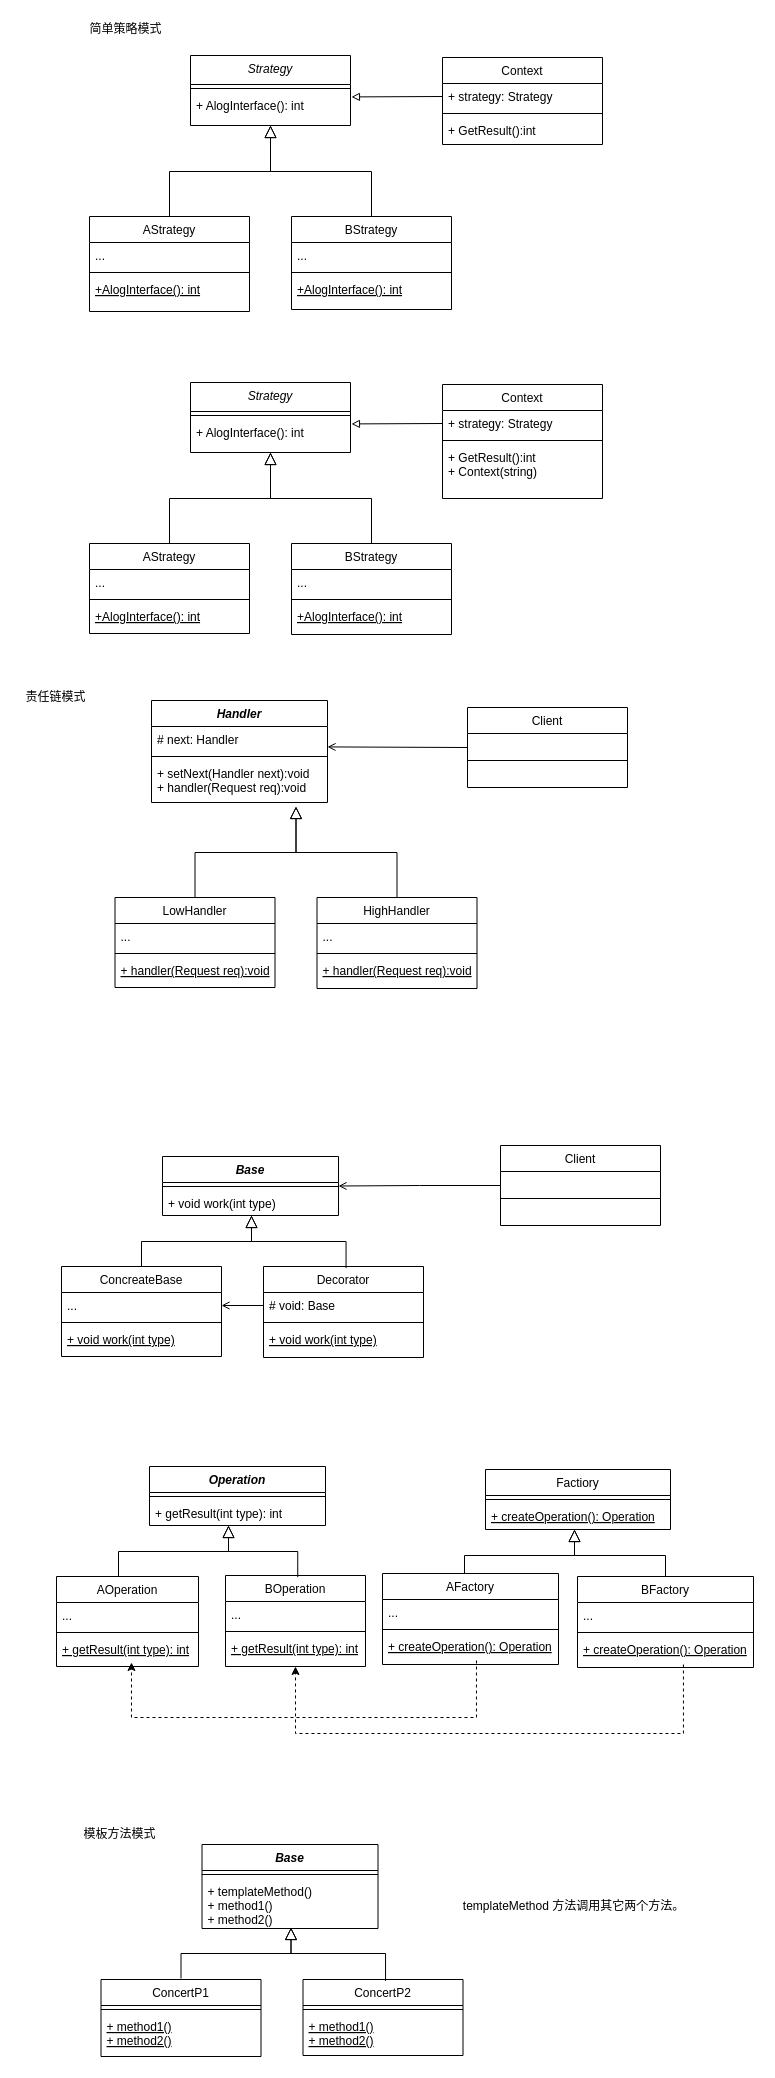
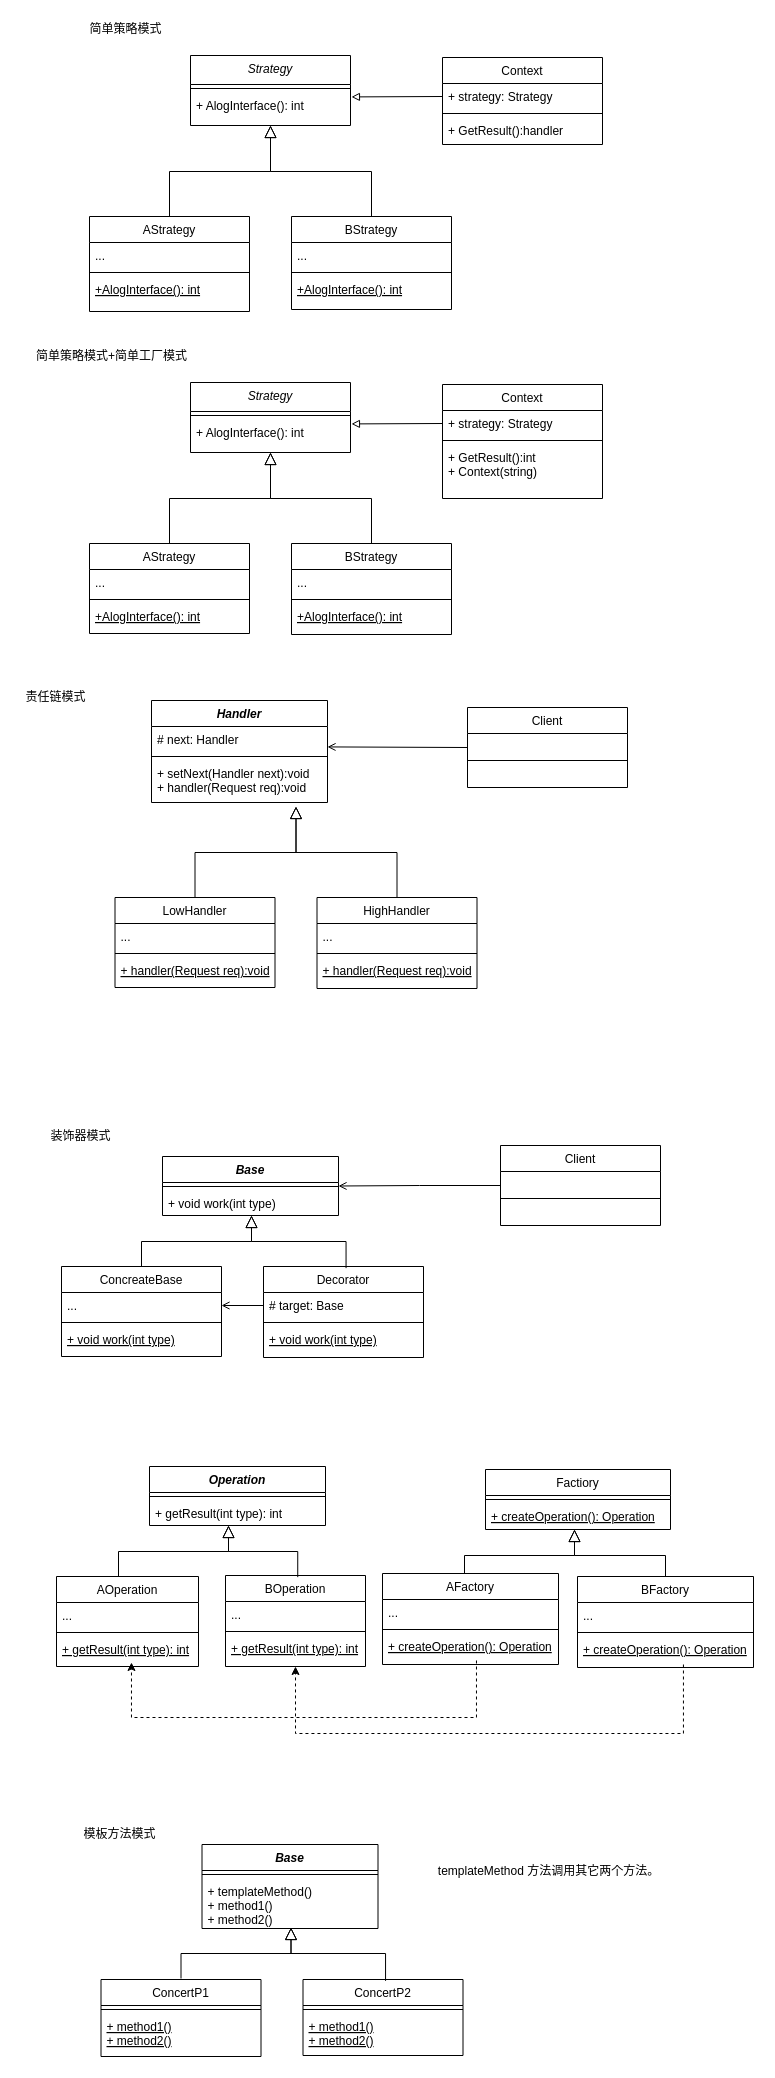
node "+ GetResult():int": label "+ GetResult():int" -> "+ GetResult():handler"
node "简单策略模式+简单工厂模式": added
node "装饰器模式": added
node "# void: Base": label "# void: Base" -> "# target: Base"
node "templateMethod 方法调用其它两个方法。": moved (573, 1907) -> (548, 1872)
